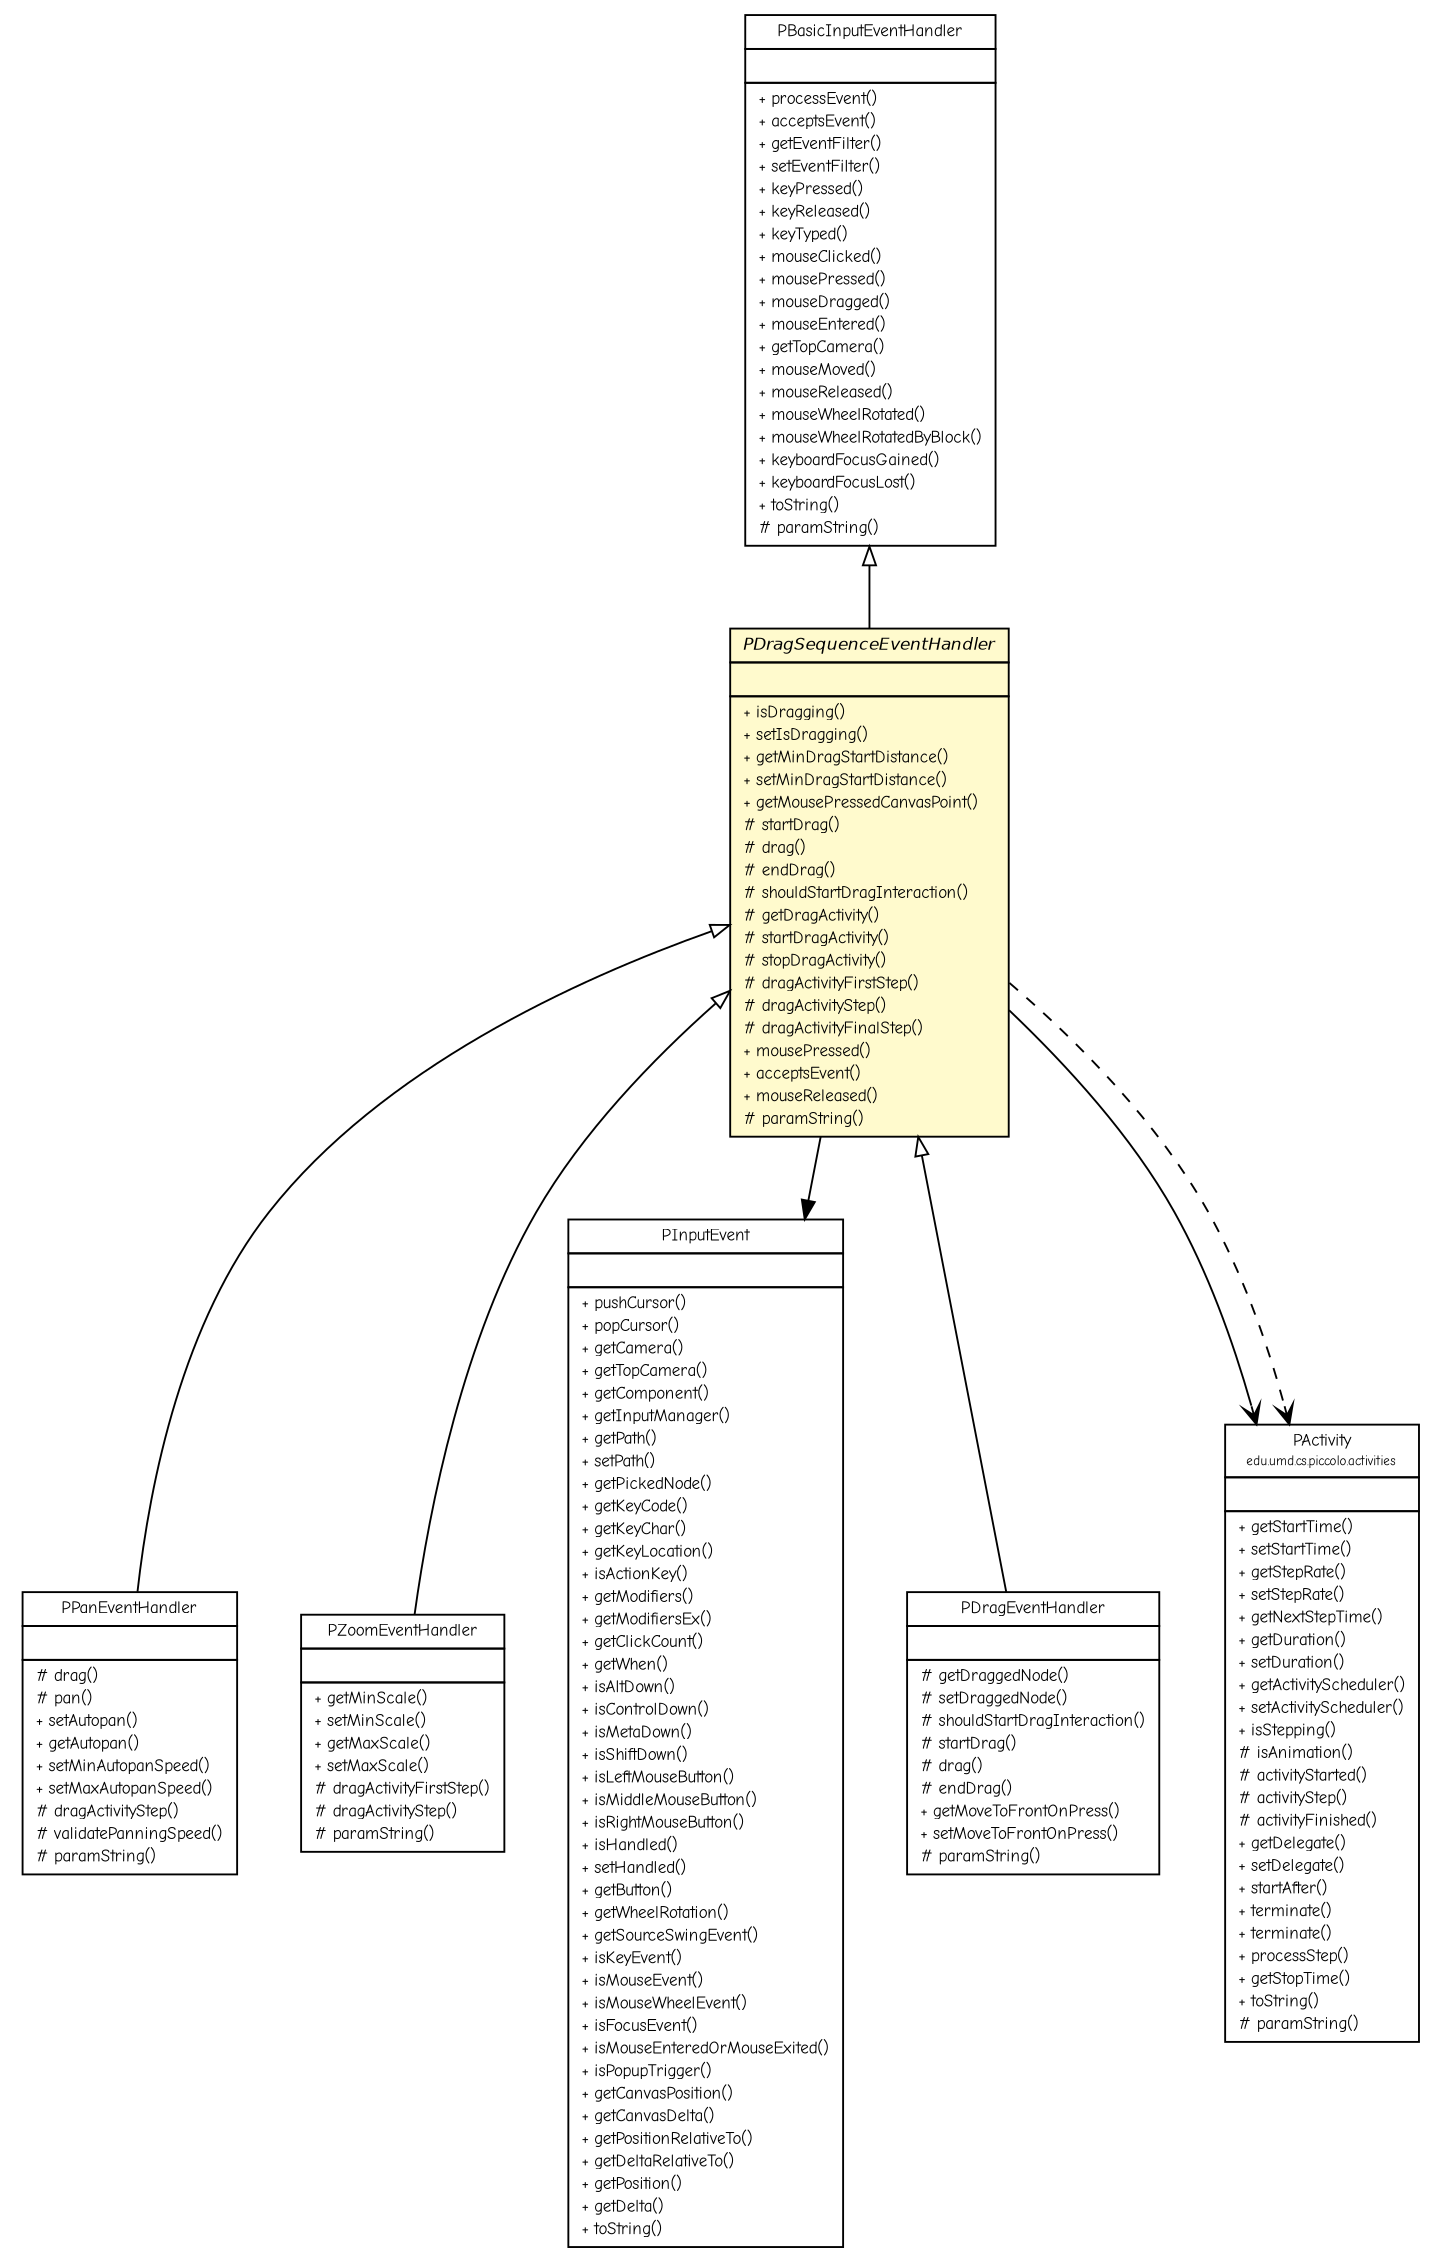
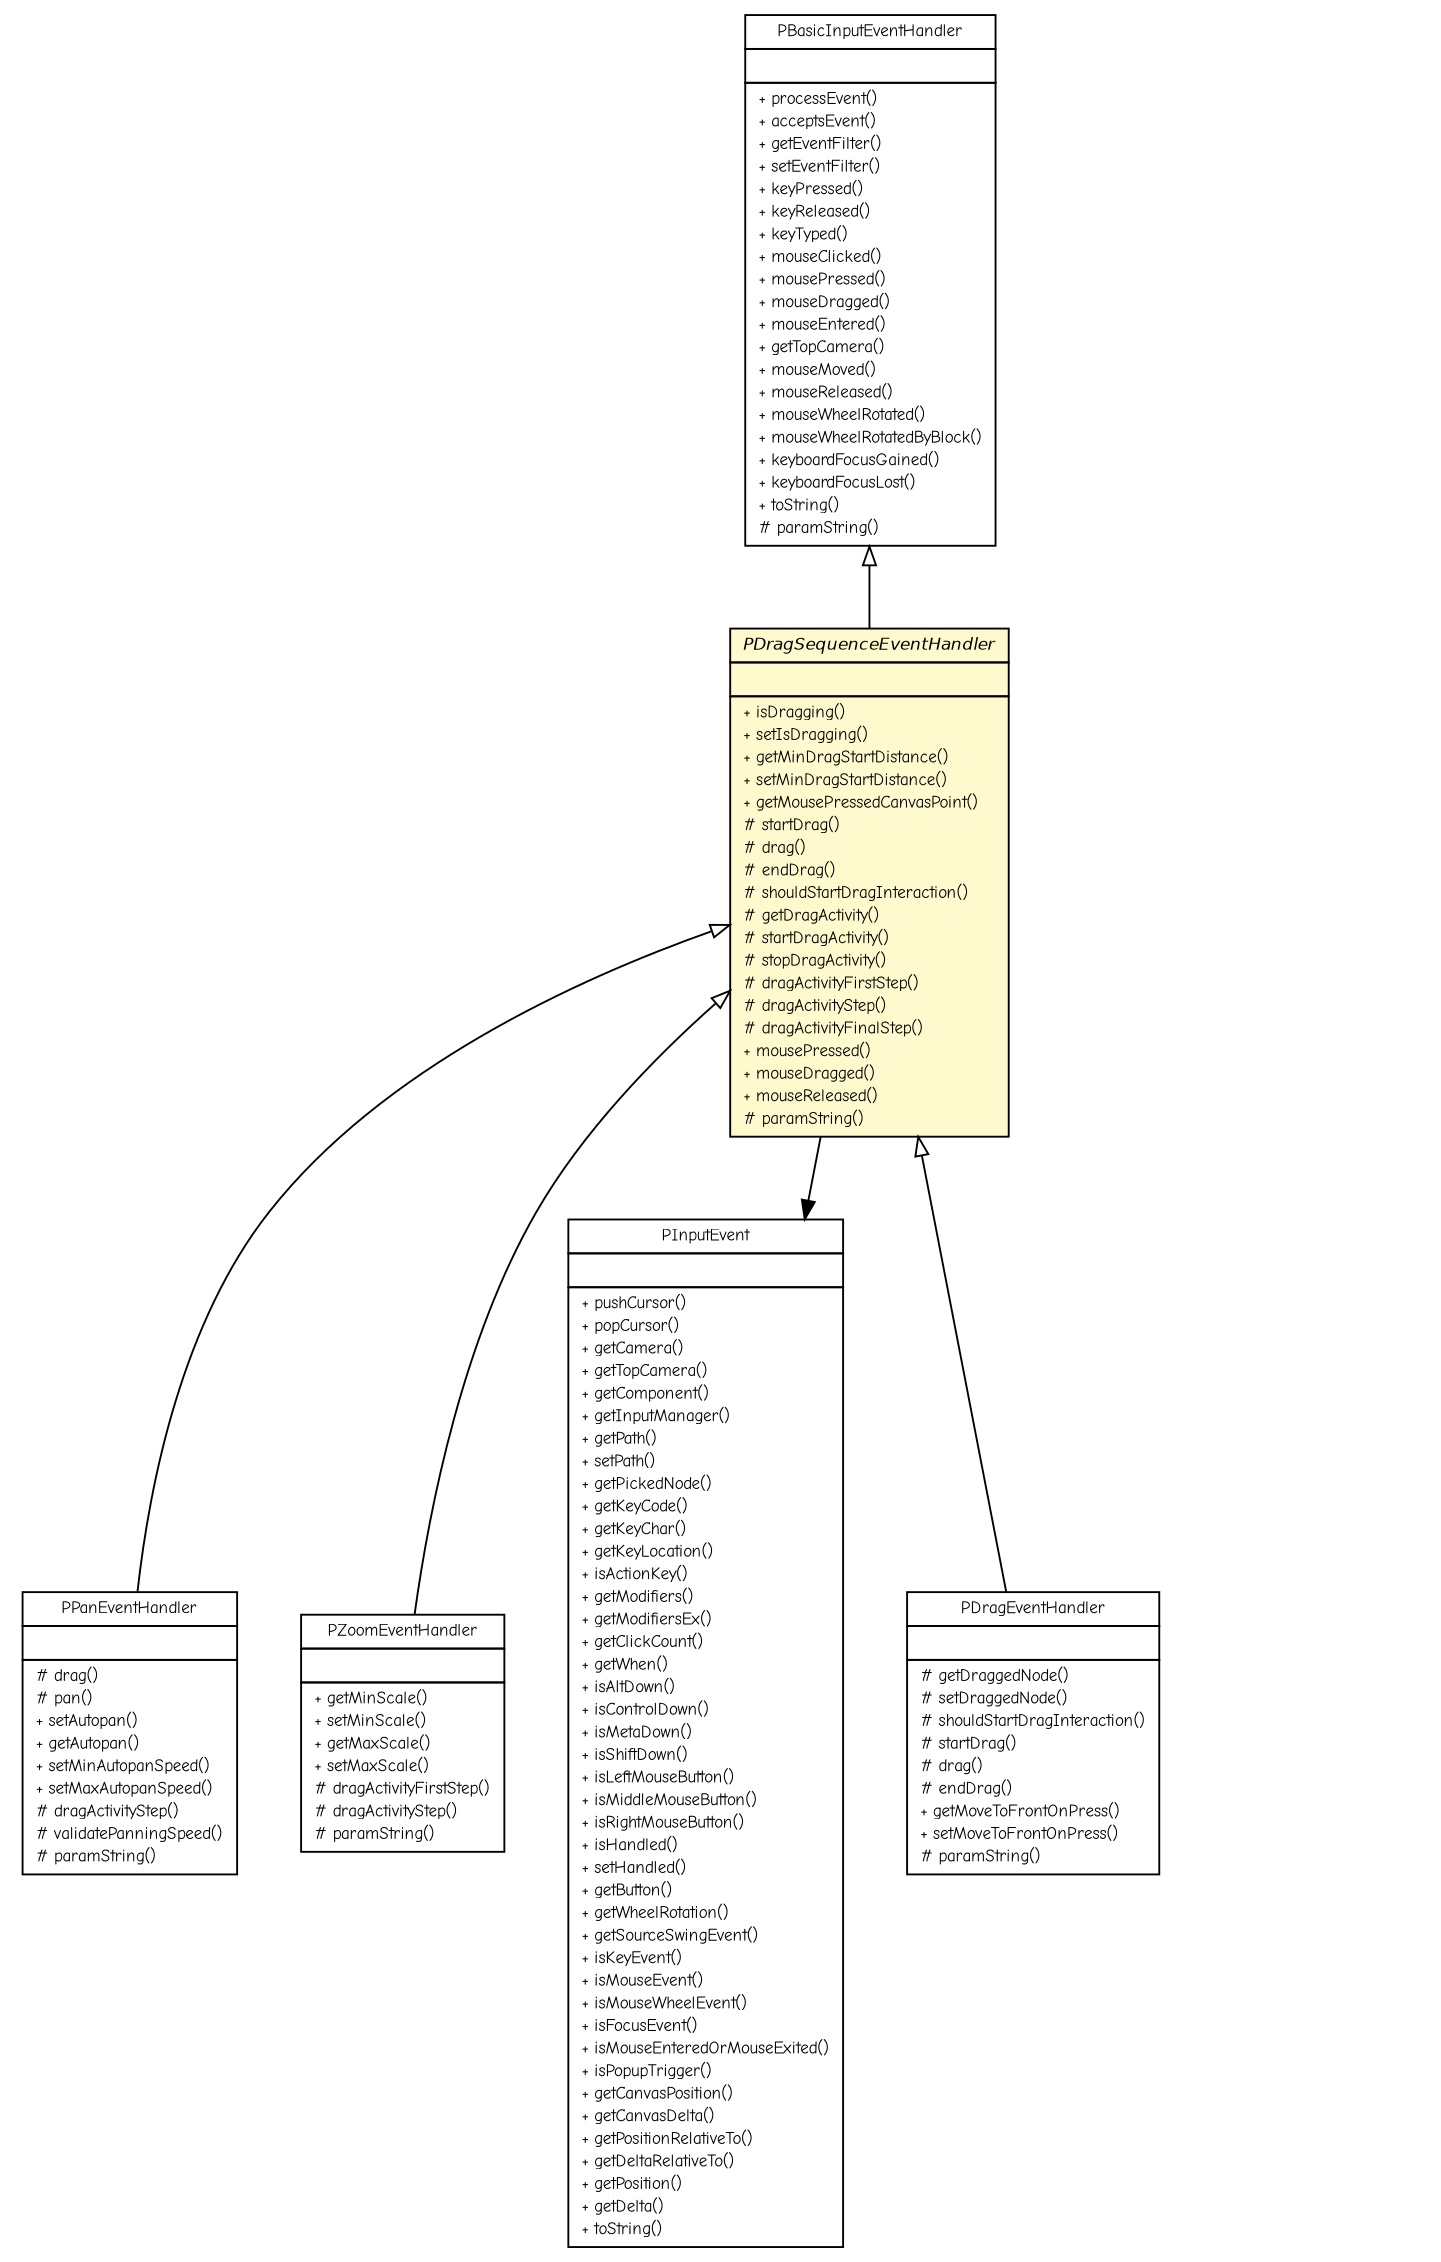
node "PDragSequenceEventHandler": text "+ acceptsEvent()" -> "+ mouseDragged()"
node "PActivity": removed
